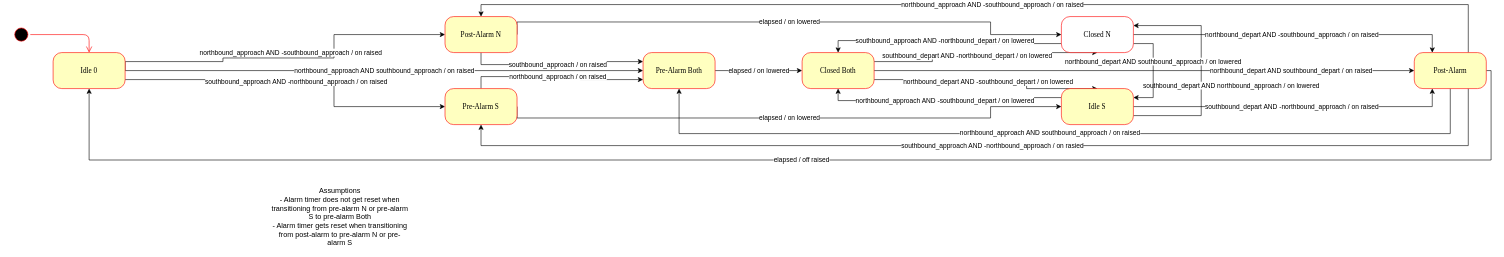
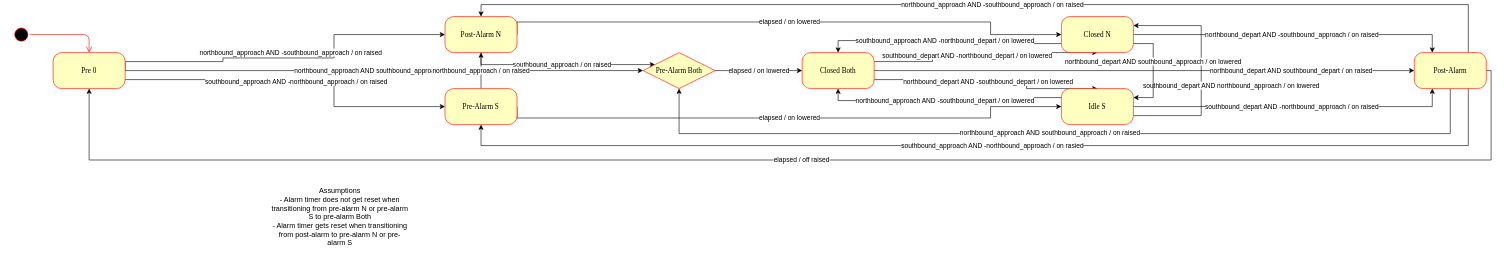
node "Closed N": fillcolor #ffffff -> #ffffc0
node "Idle 0": label "Idle 0" -> "Pre 0"
node "Pre-Alarm Both": shape rounded rectangle -> diamond
edge "Pre-Alarm S" -> "Pre-Alarm Both": now "Pre-Alarm S" -> "Post-Alarm N"
